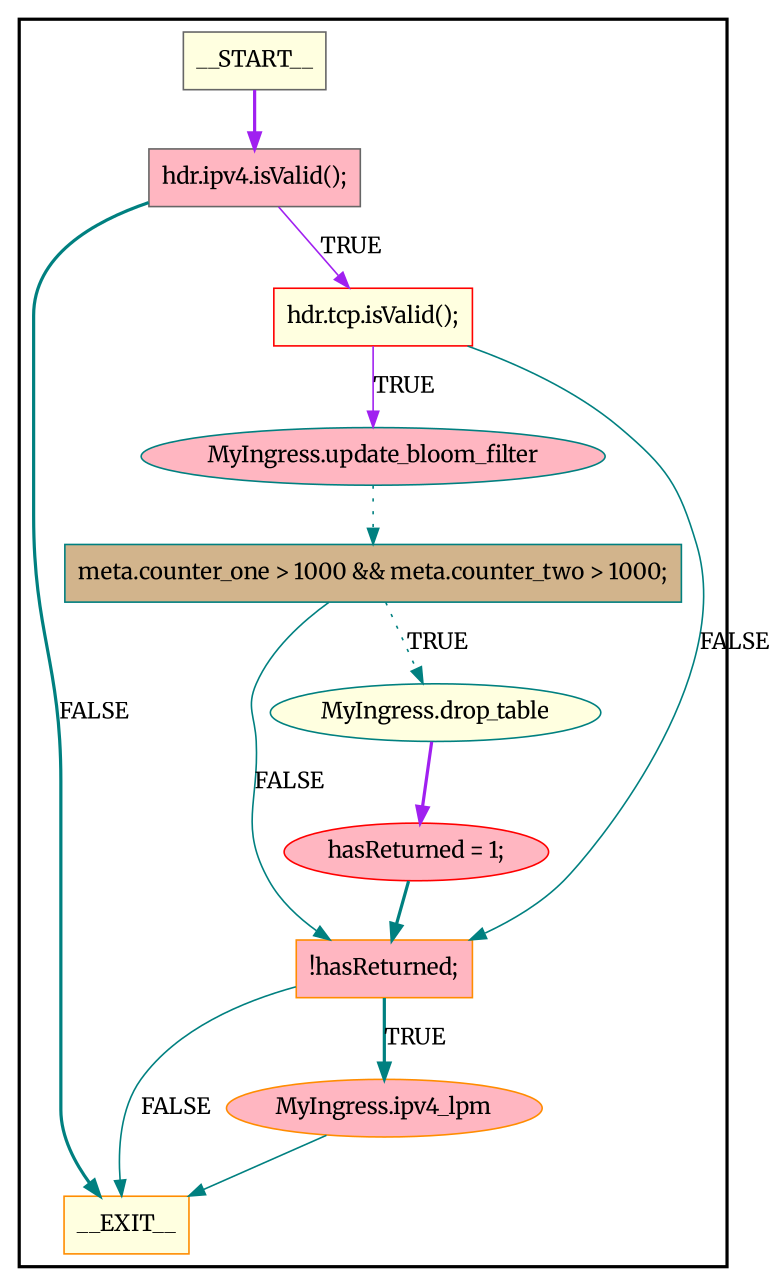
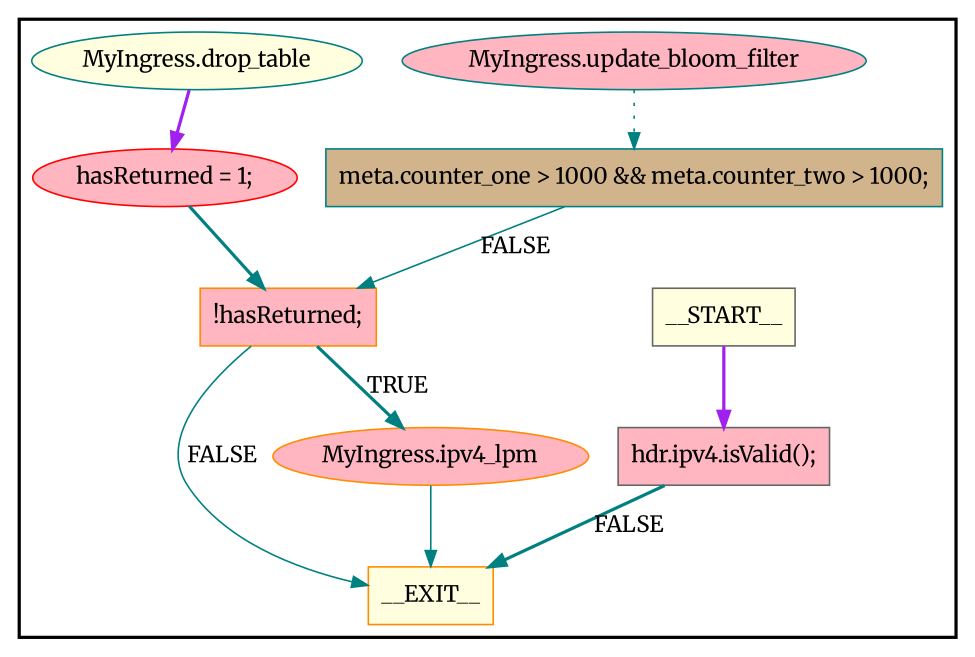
node "hdr.tcp.isValid();": removed
edge "meta.counter_one > 1000 && meta.counter_two > 1000;" -> "MyIngress.drop_table": removed, label "TRUE"
